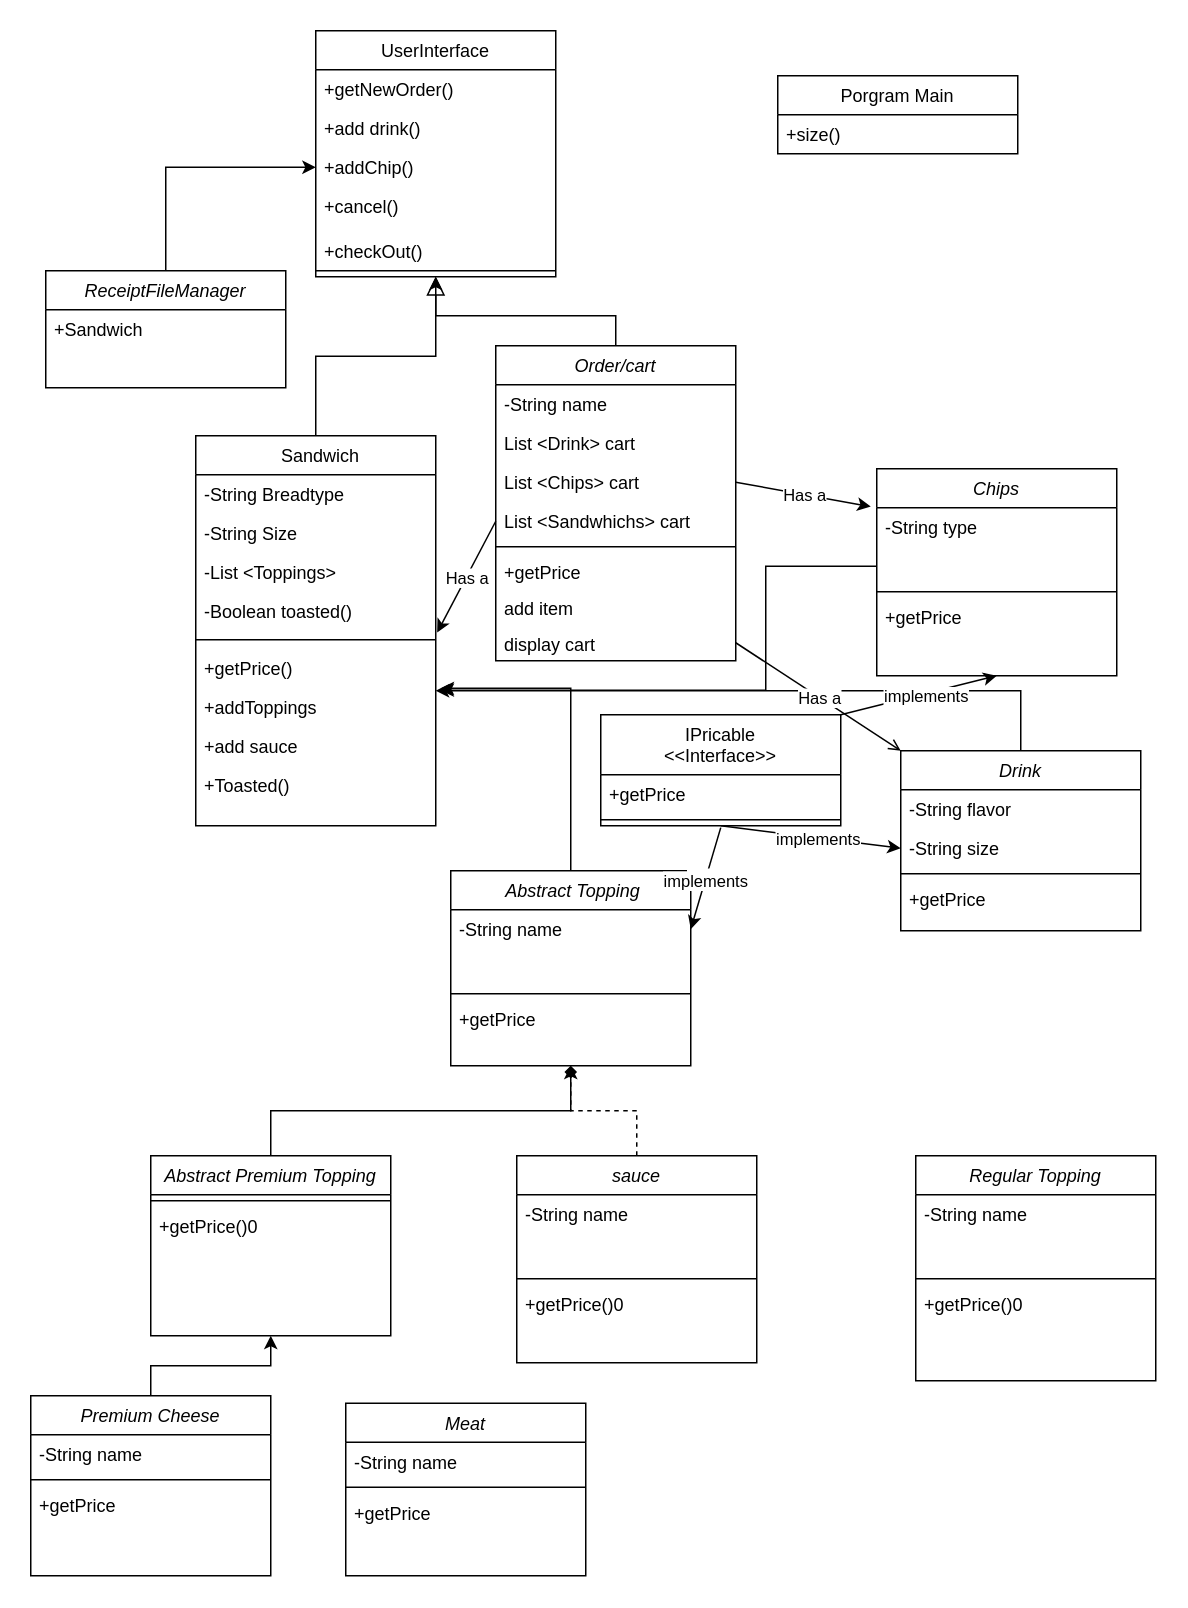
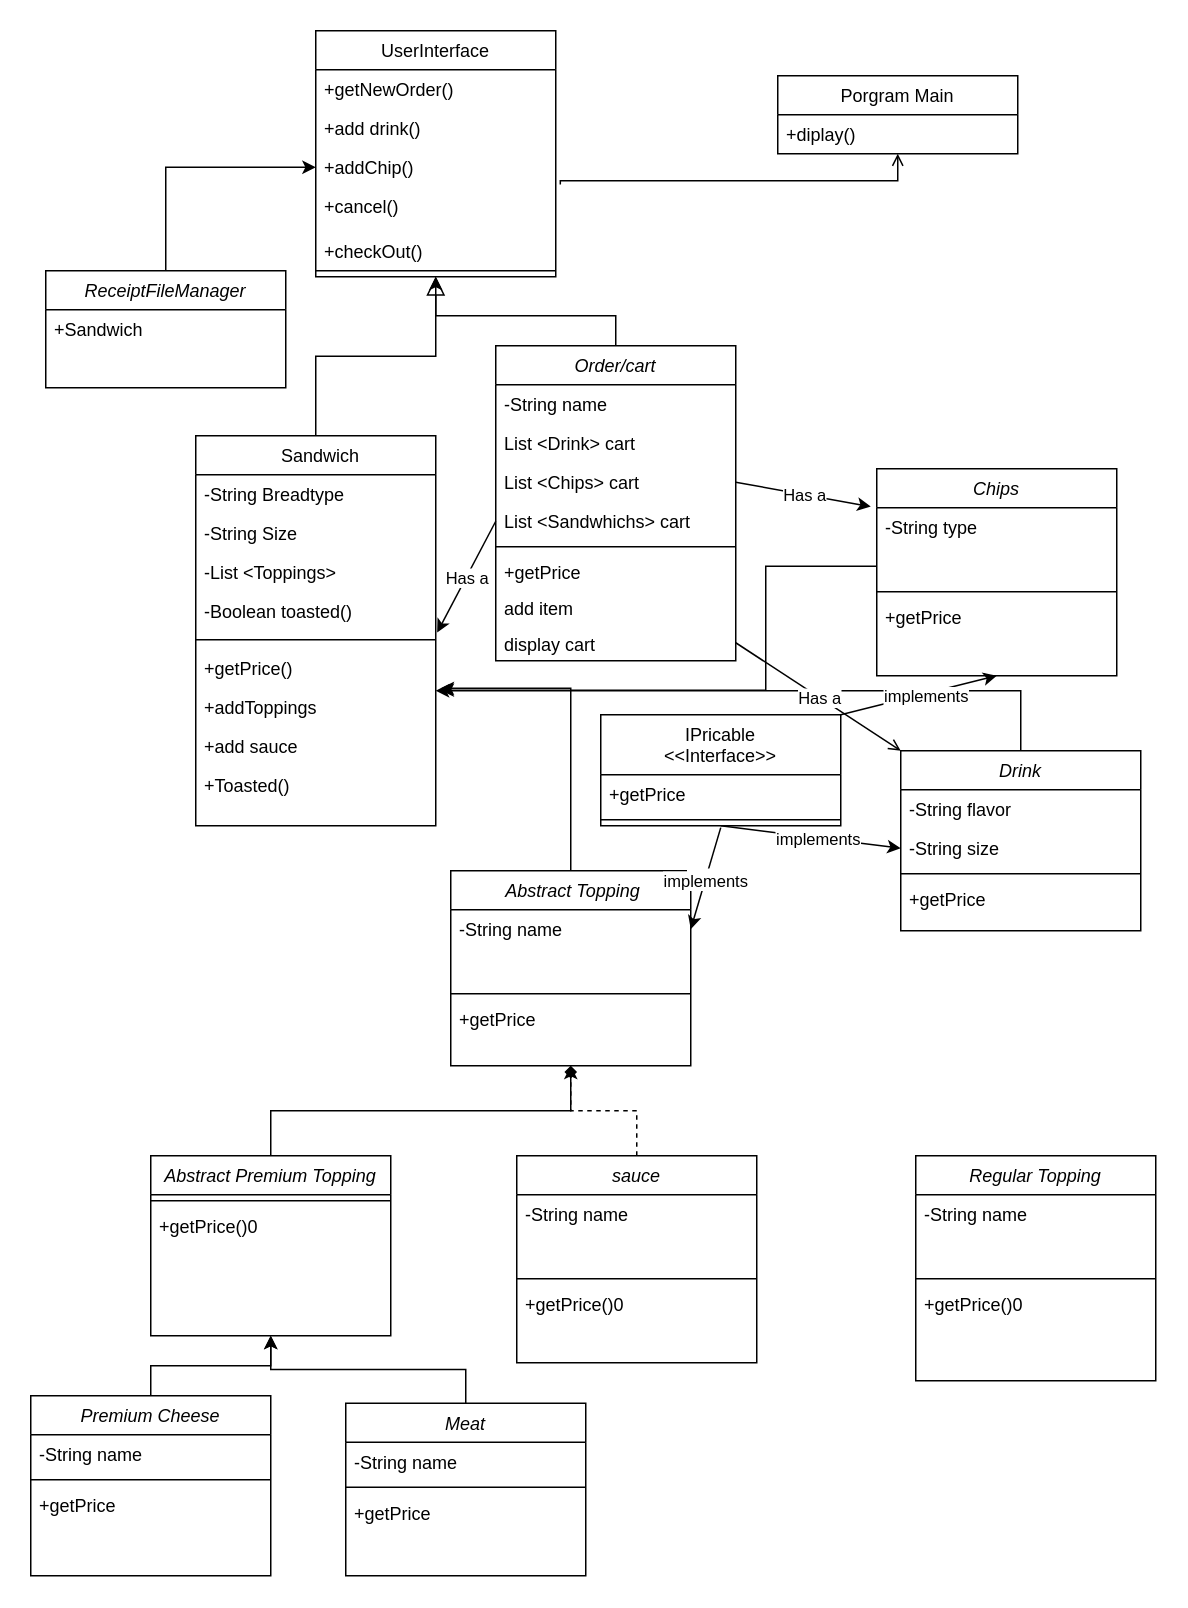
node "+size()": label "+size()" -> "+diplay()"
edge "+addChip()" -> "Porgram Main": added
edge "Meat" -> "Abstract Premium Topping": added
